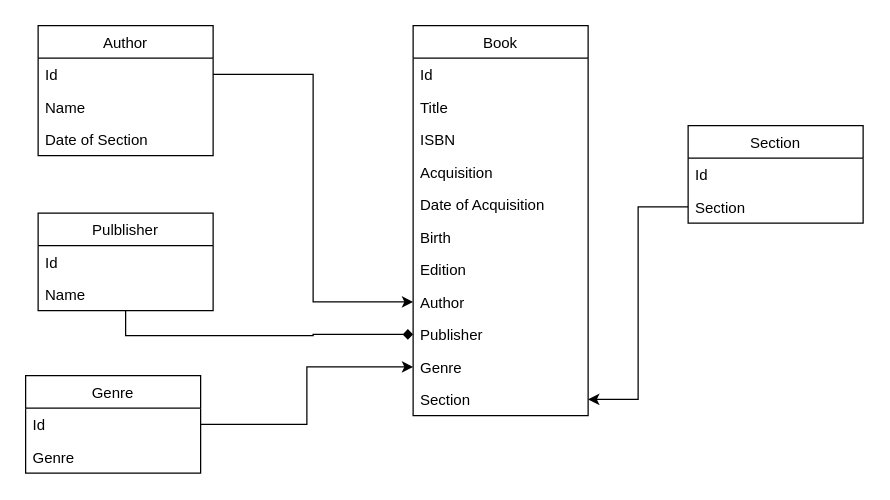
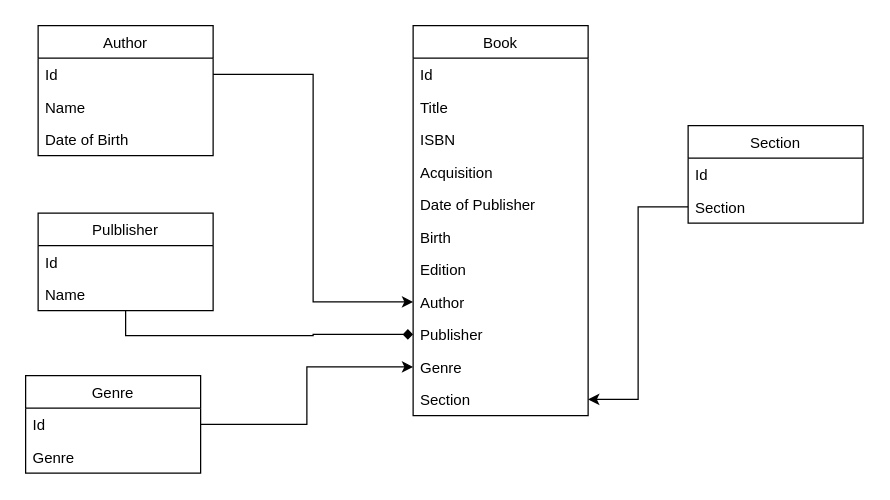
node "Date of Section": label "Date of Section" -> "Date of Birth"
node "Date of Acquisition": label "Date of Acquisition" -> "Date of Publisher"
